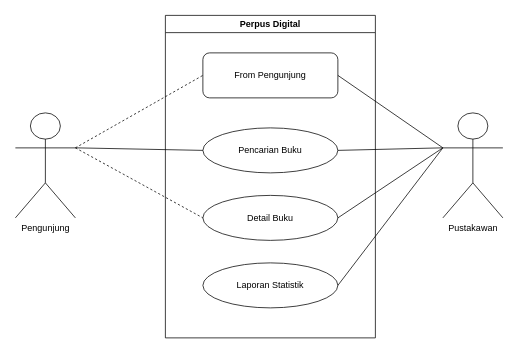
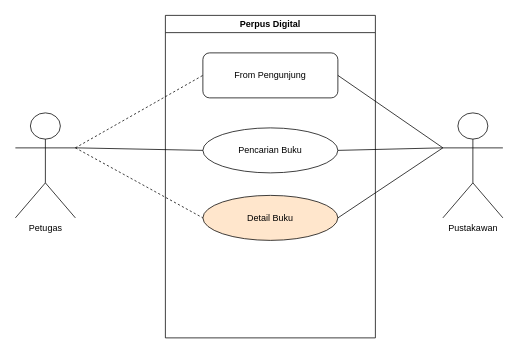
edge "Pustakawan" -- "Laporan Statistik": removed
node "Detail Buku": fillcolor #ffffff -> #ffe6cc
node "Pengunjung": label "Pengunjung" -> "Petugas"
node "Laporan Statistik": removed
